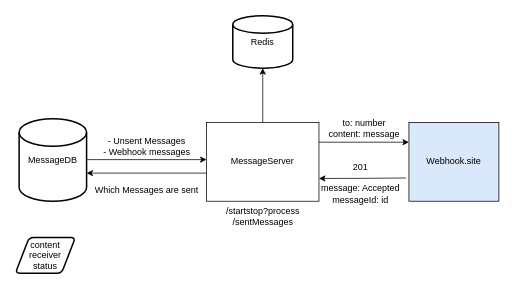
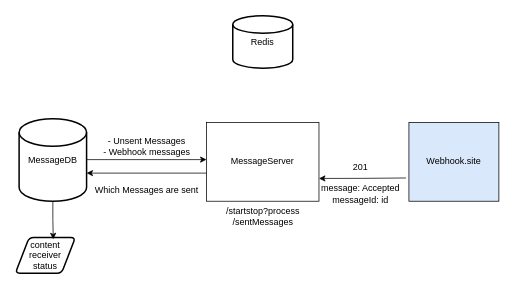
edge "MessageServer" -> "Redis": removed
node "to: number content: message": removed
edge "MessageServer" -> "Webhook.site": removed
edge "MessageDB" -> "content receiver status": added
